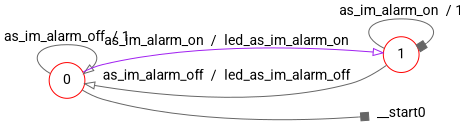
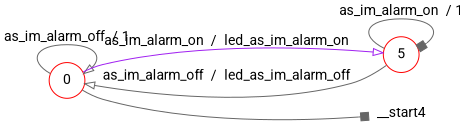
node "1": label "1" -> "5"
node "__start0": label "__start0" -> "__start4"
